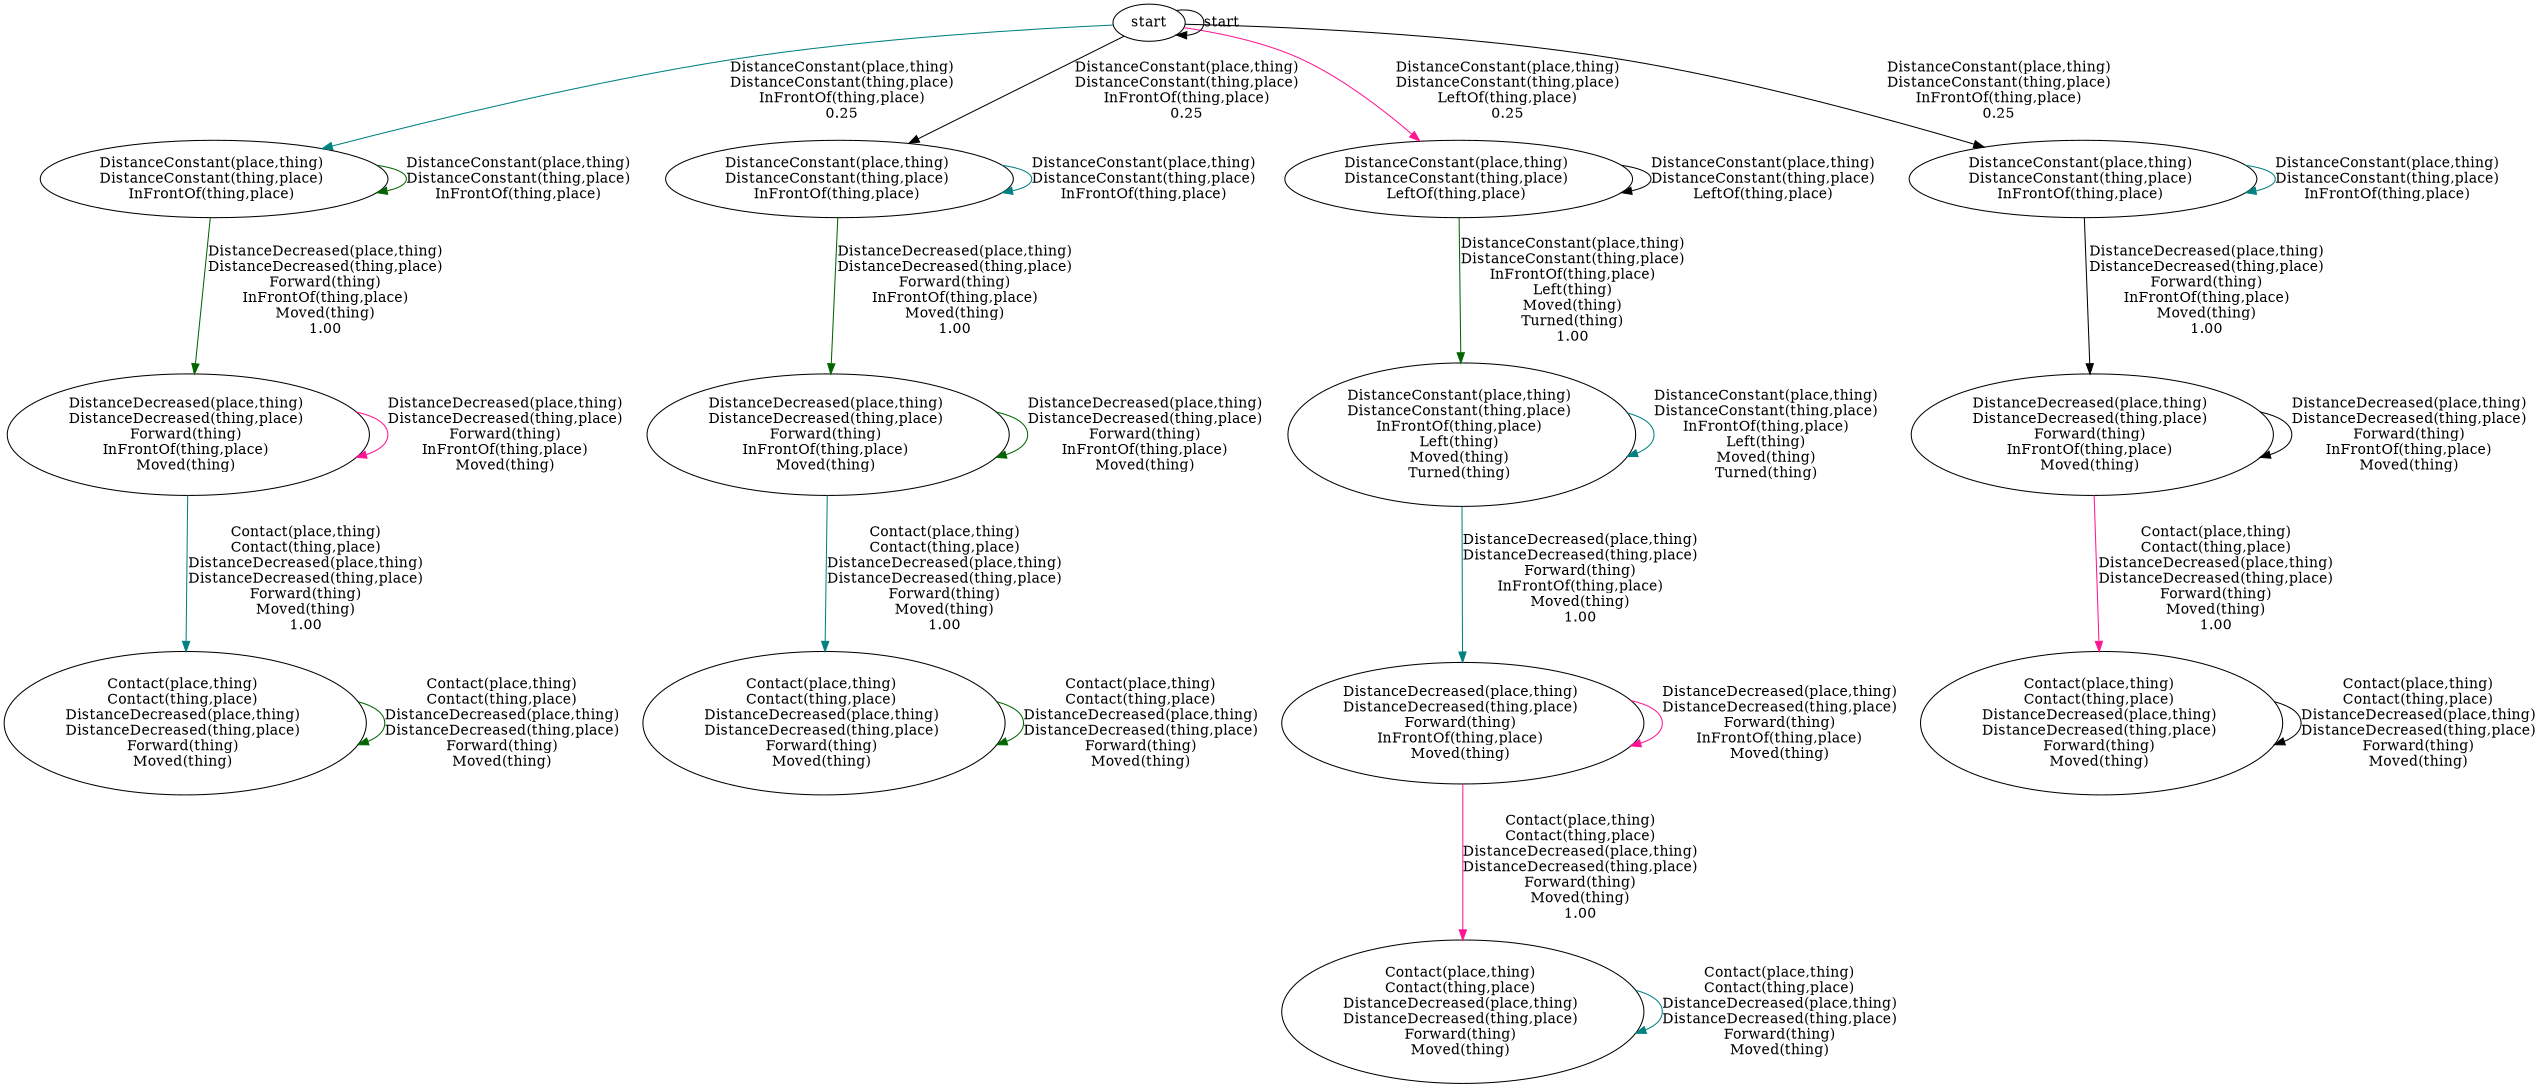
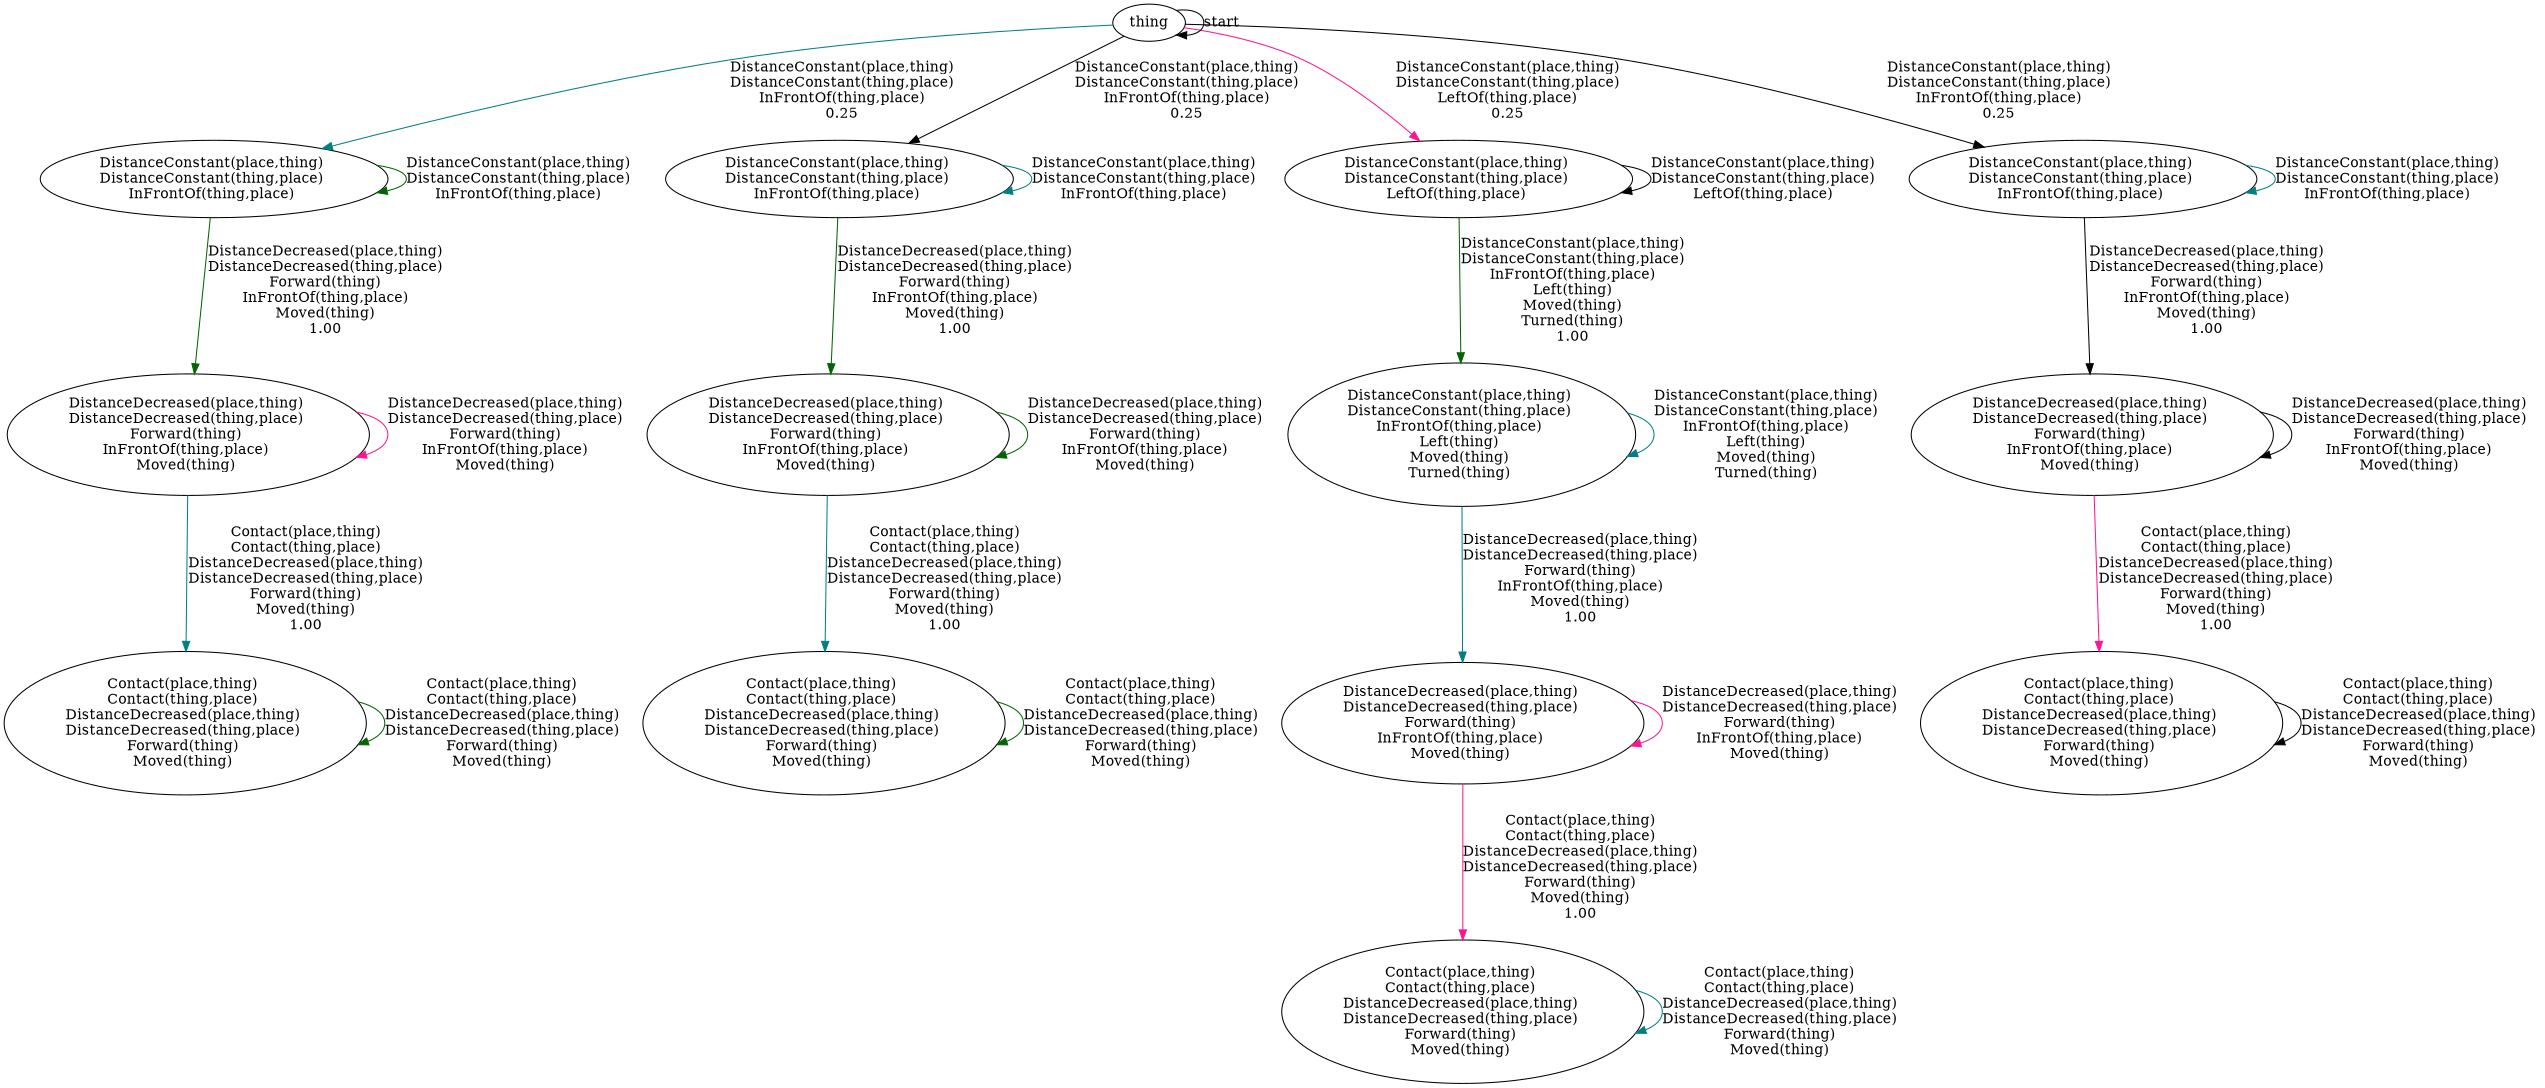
node "start": label "start" -> "thing"
